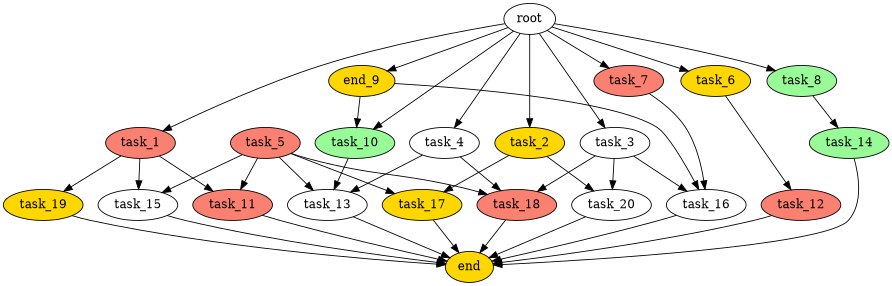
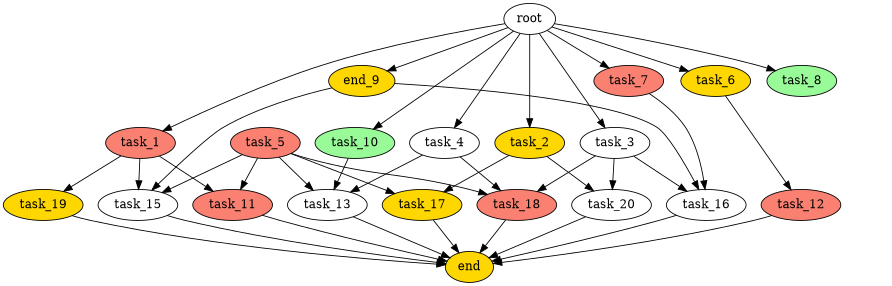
edge "end_9" -> "task_10": now "end_9" -> "task_15"
node "task_14": removed
